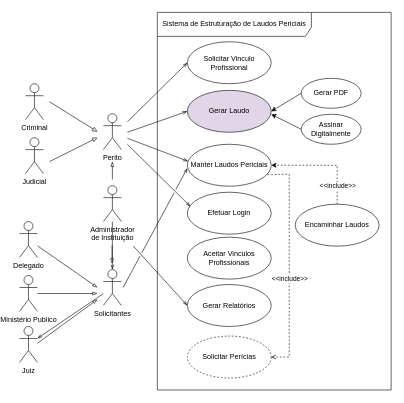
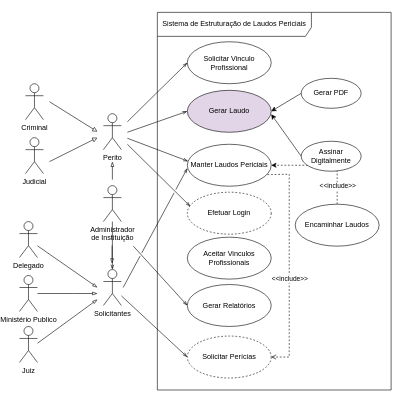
node "Assinar Digitalmente": moved (332, 129) -> (332, 156)
node "Efetuar Login": style solid -> dashed
edge "Solicitantes" -> "Juiz": now "Solicitantes" -> "Solicitar Perícias"
